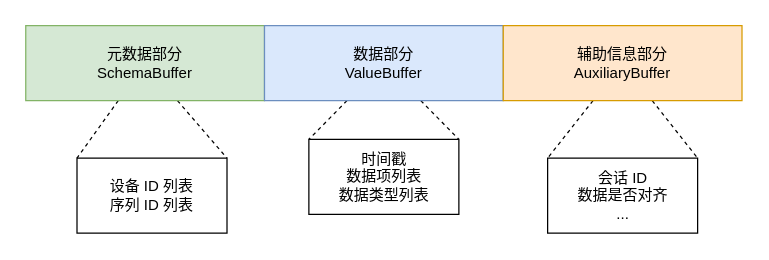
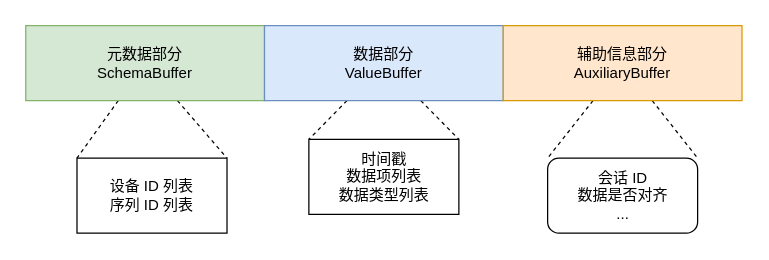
node "会话 ID 数据是否对齐 ...": shape rectangle -> rounded rectangle
